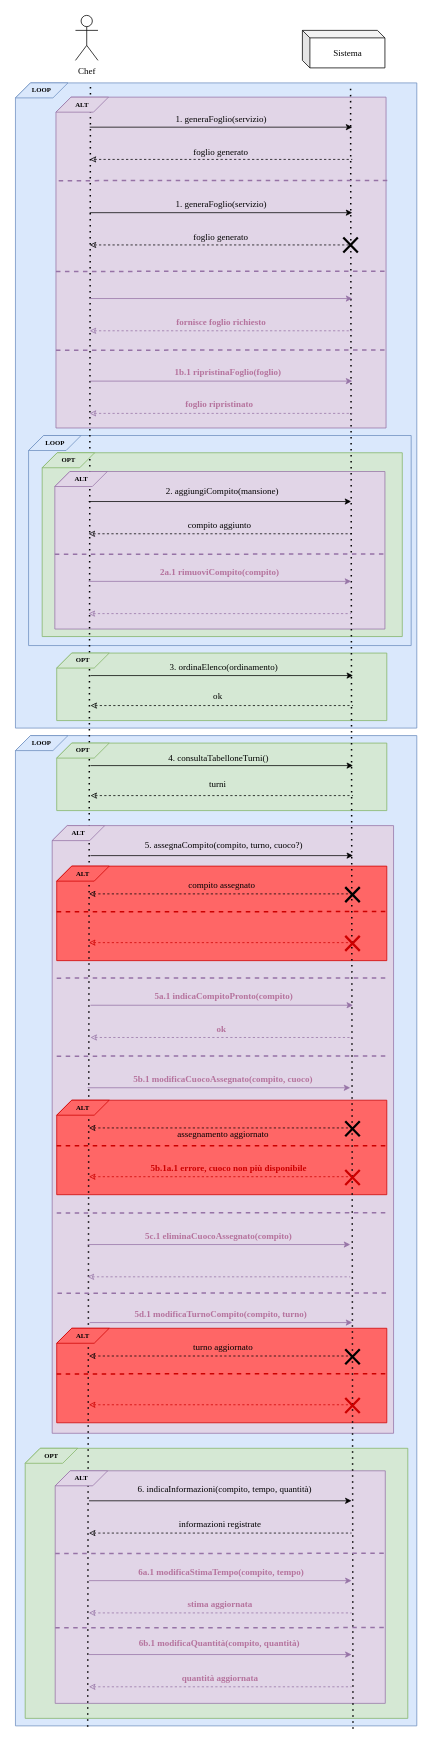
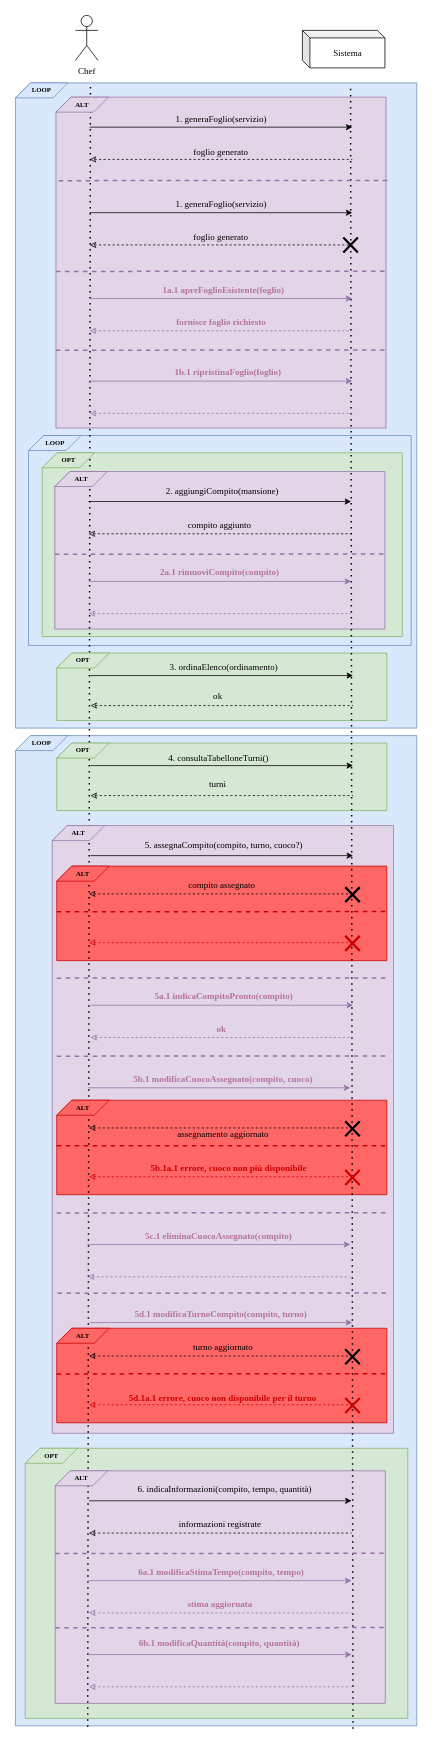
node "1a.1 apreFoglioEsistente(foglio)": added
node "foglio ripristinato": removed
node "5d.1a.1 errore, cuoco non disponibile per il turno": added
node "quantità aggiornata": removed
